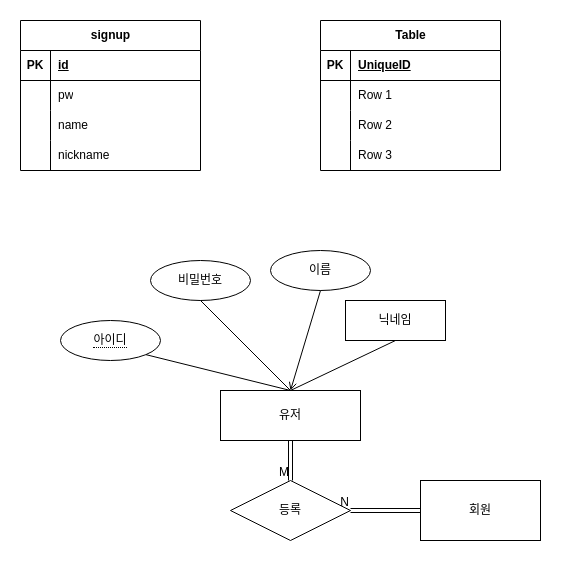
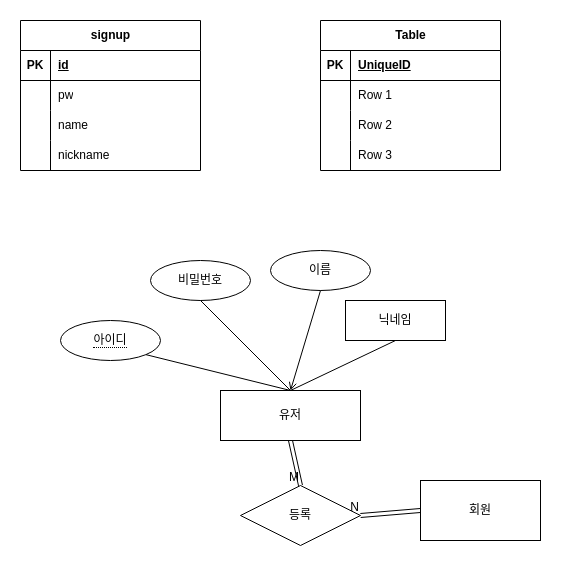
node "등록": moved (291, 511) -> (301, 516)
